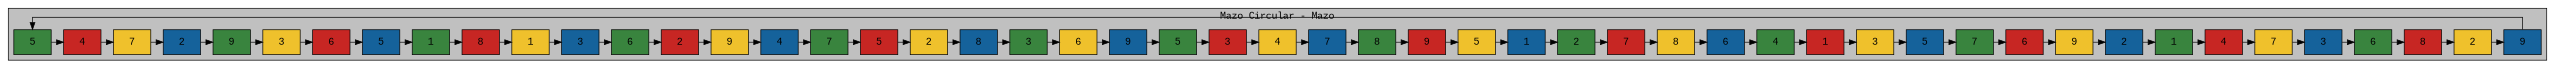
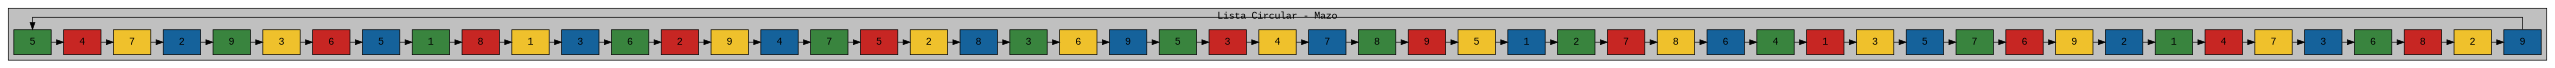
cluster "Mazo Circular - Mazo": label "Mazo Circular - Mazo" -> "Lista Circular - Mazo"
